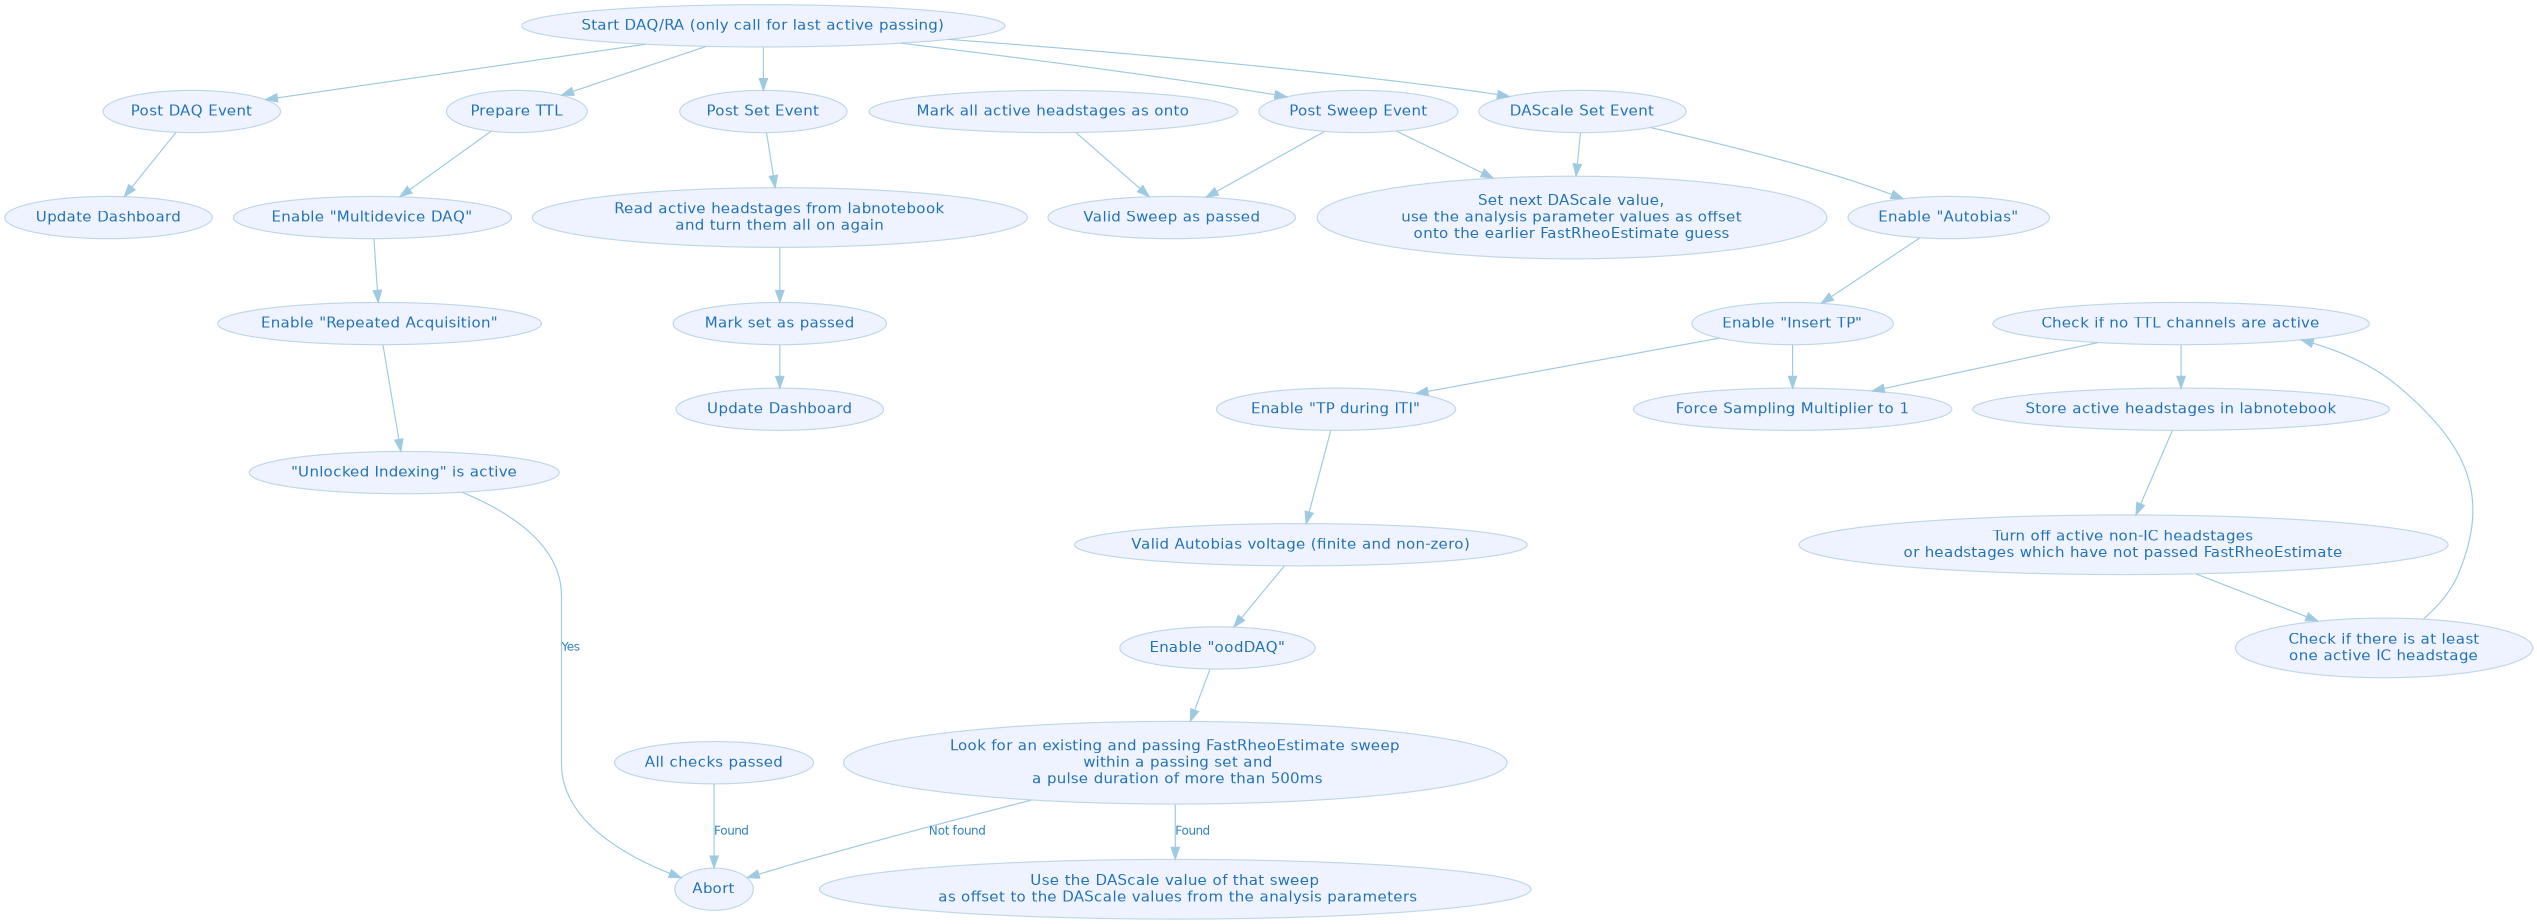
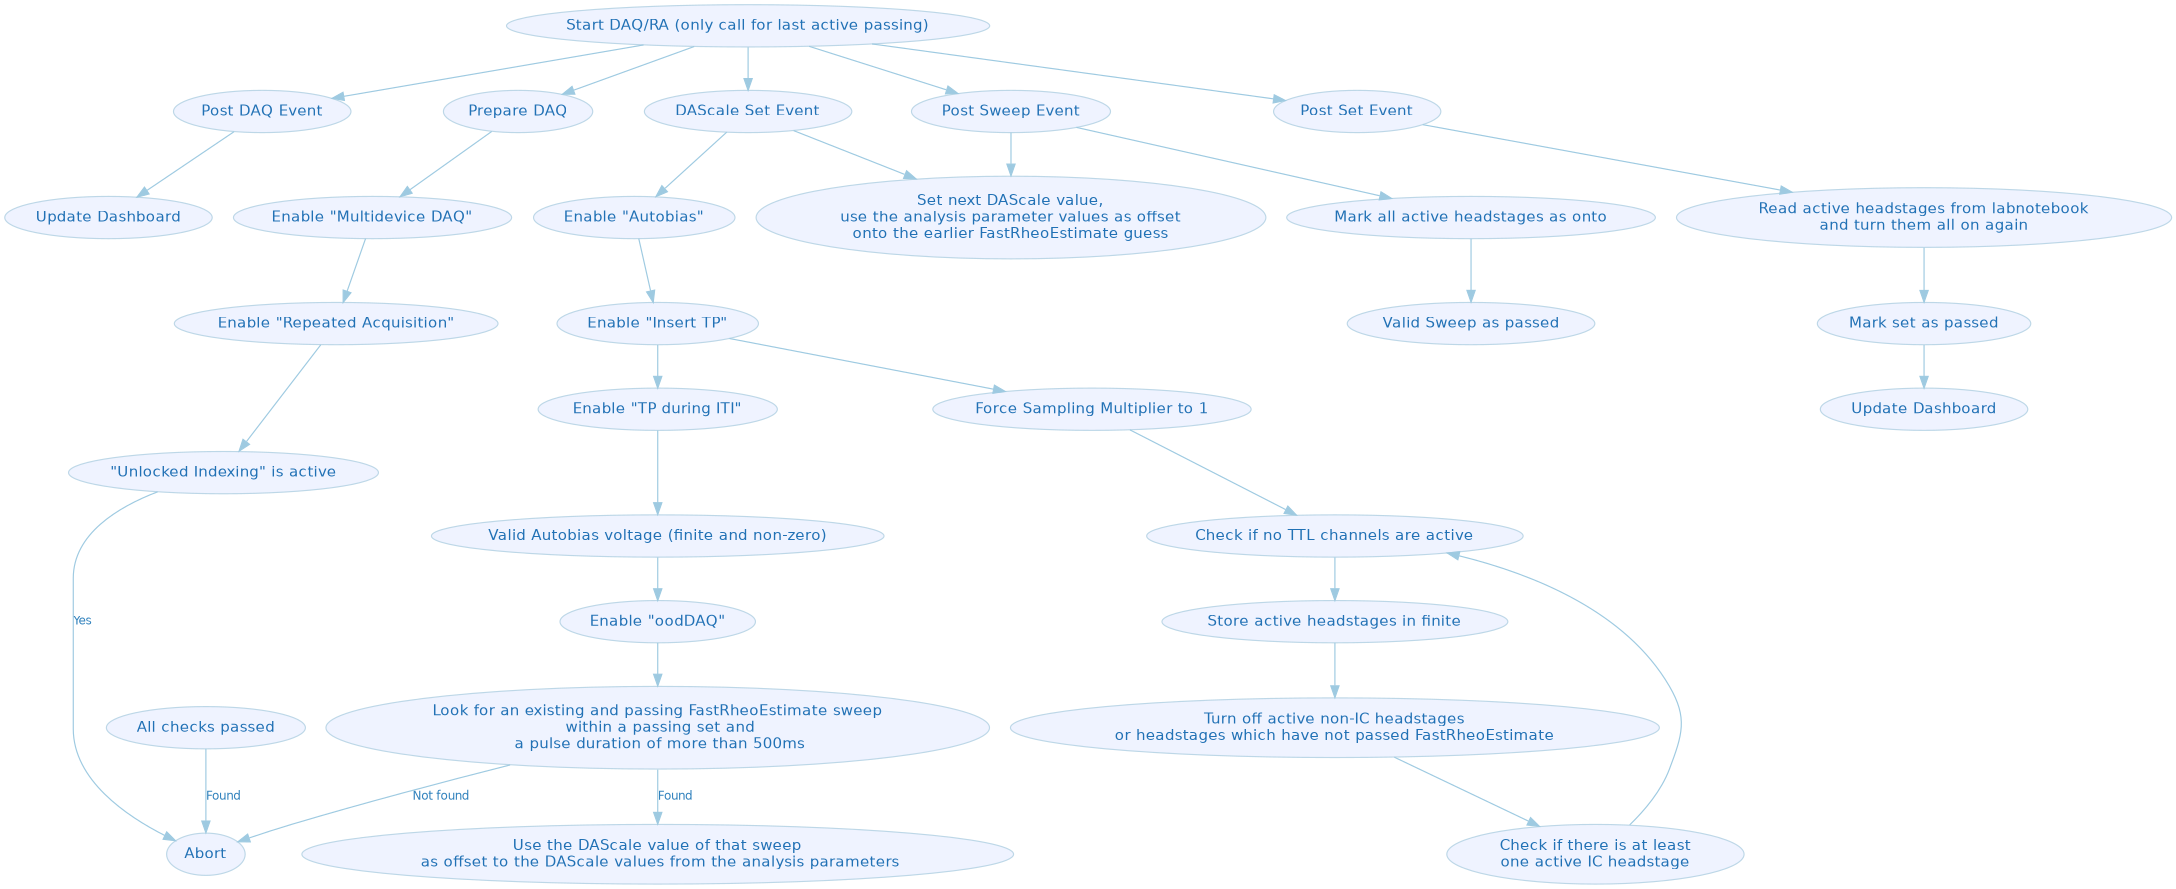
node "Prepare TTL": label "Prepare TTL" -> "Prepare DAQ"
edge "Post Sweep Event" -> "Valid Sweep as passed": now "Post Sweep Event" -> "Mark all active headstages as onto"
edge "Check if no TTL channels are active" -> "Force Sampling Multiplier to 1": reversed
node "Store active headstages in labnotebook": label "Store active headstages in labnotebook" -> "Store active headstages in finite"
